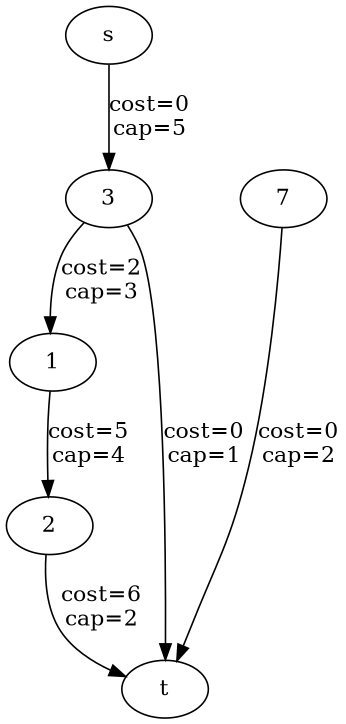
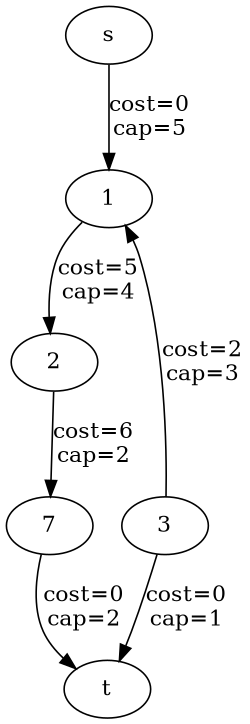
edge "s" -> "3": now "s" -> "1"
edge "2" -> "t": now "2" -> "7"
